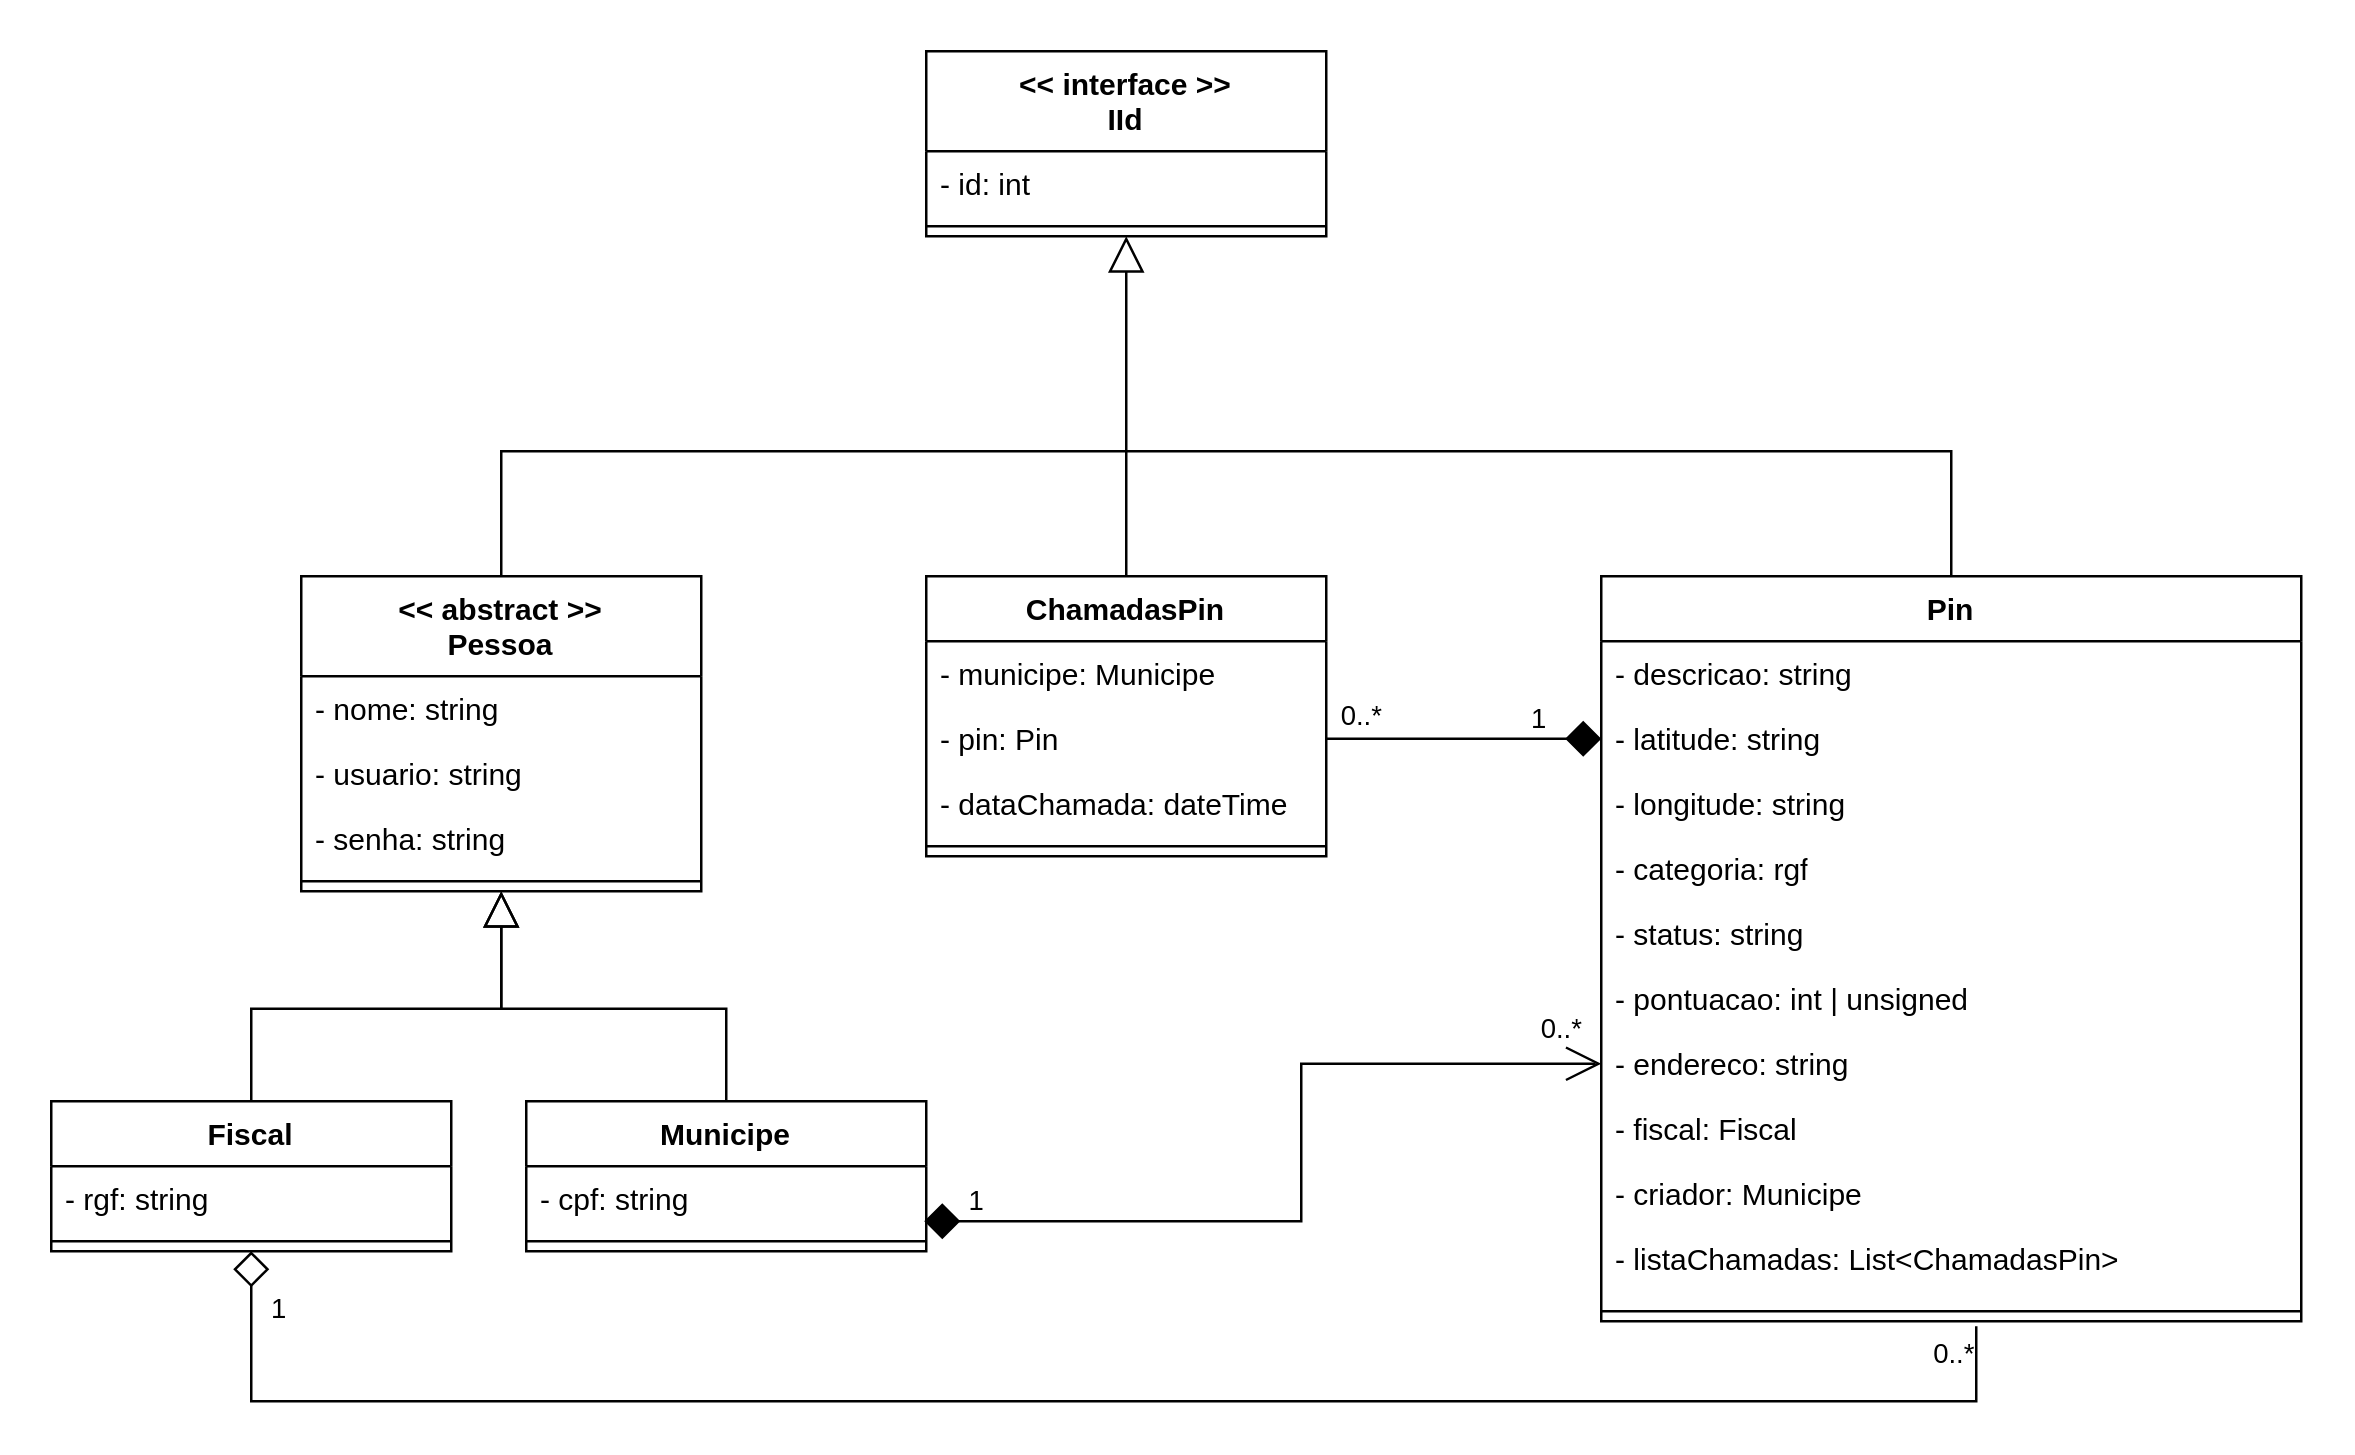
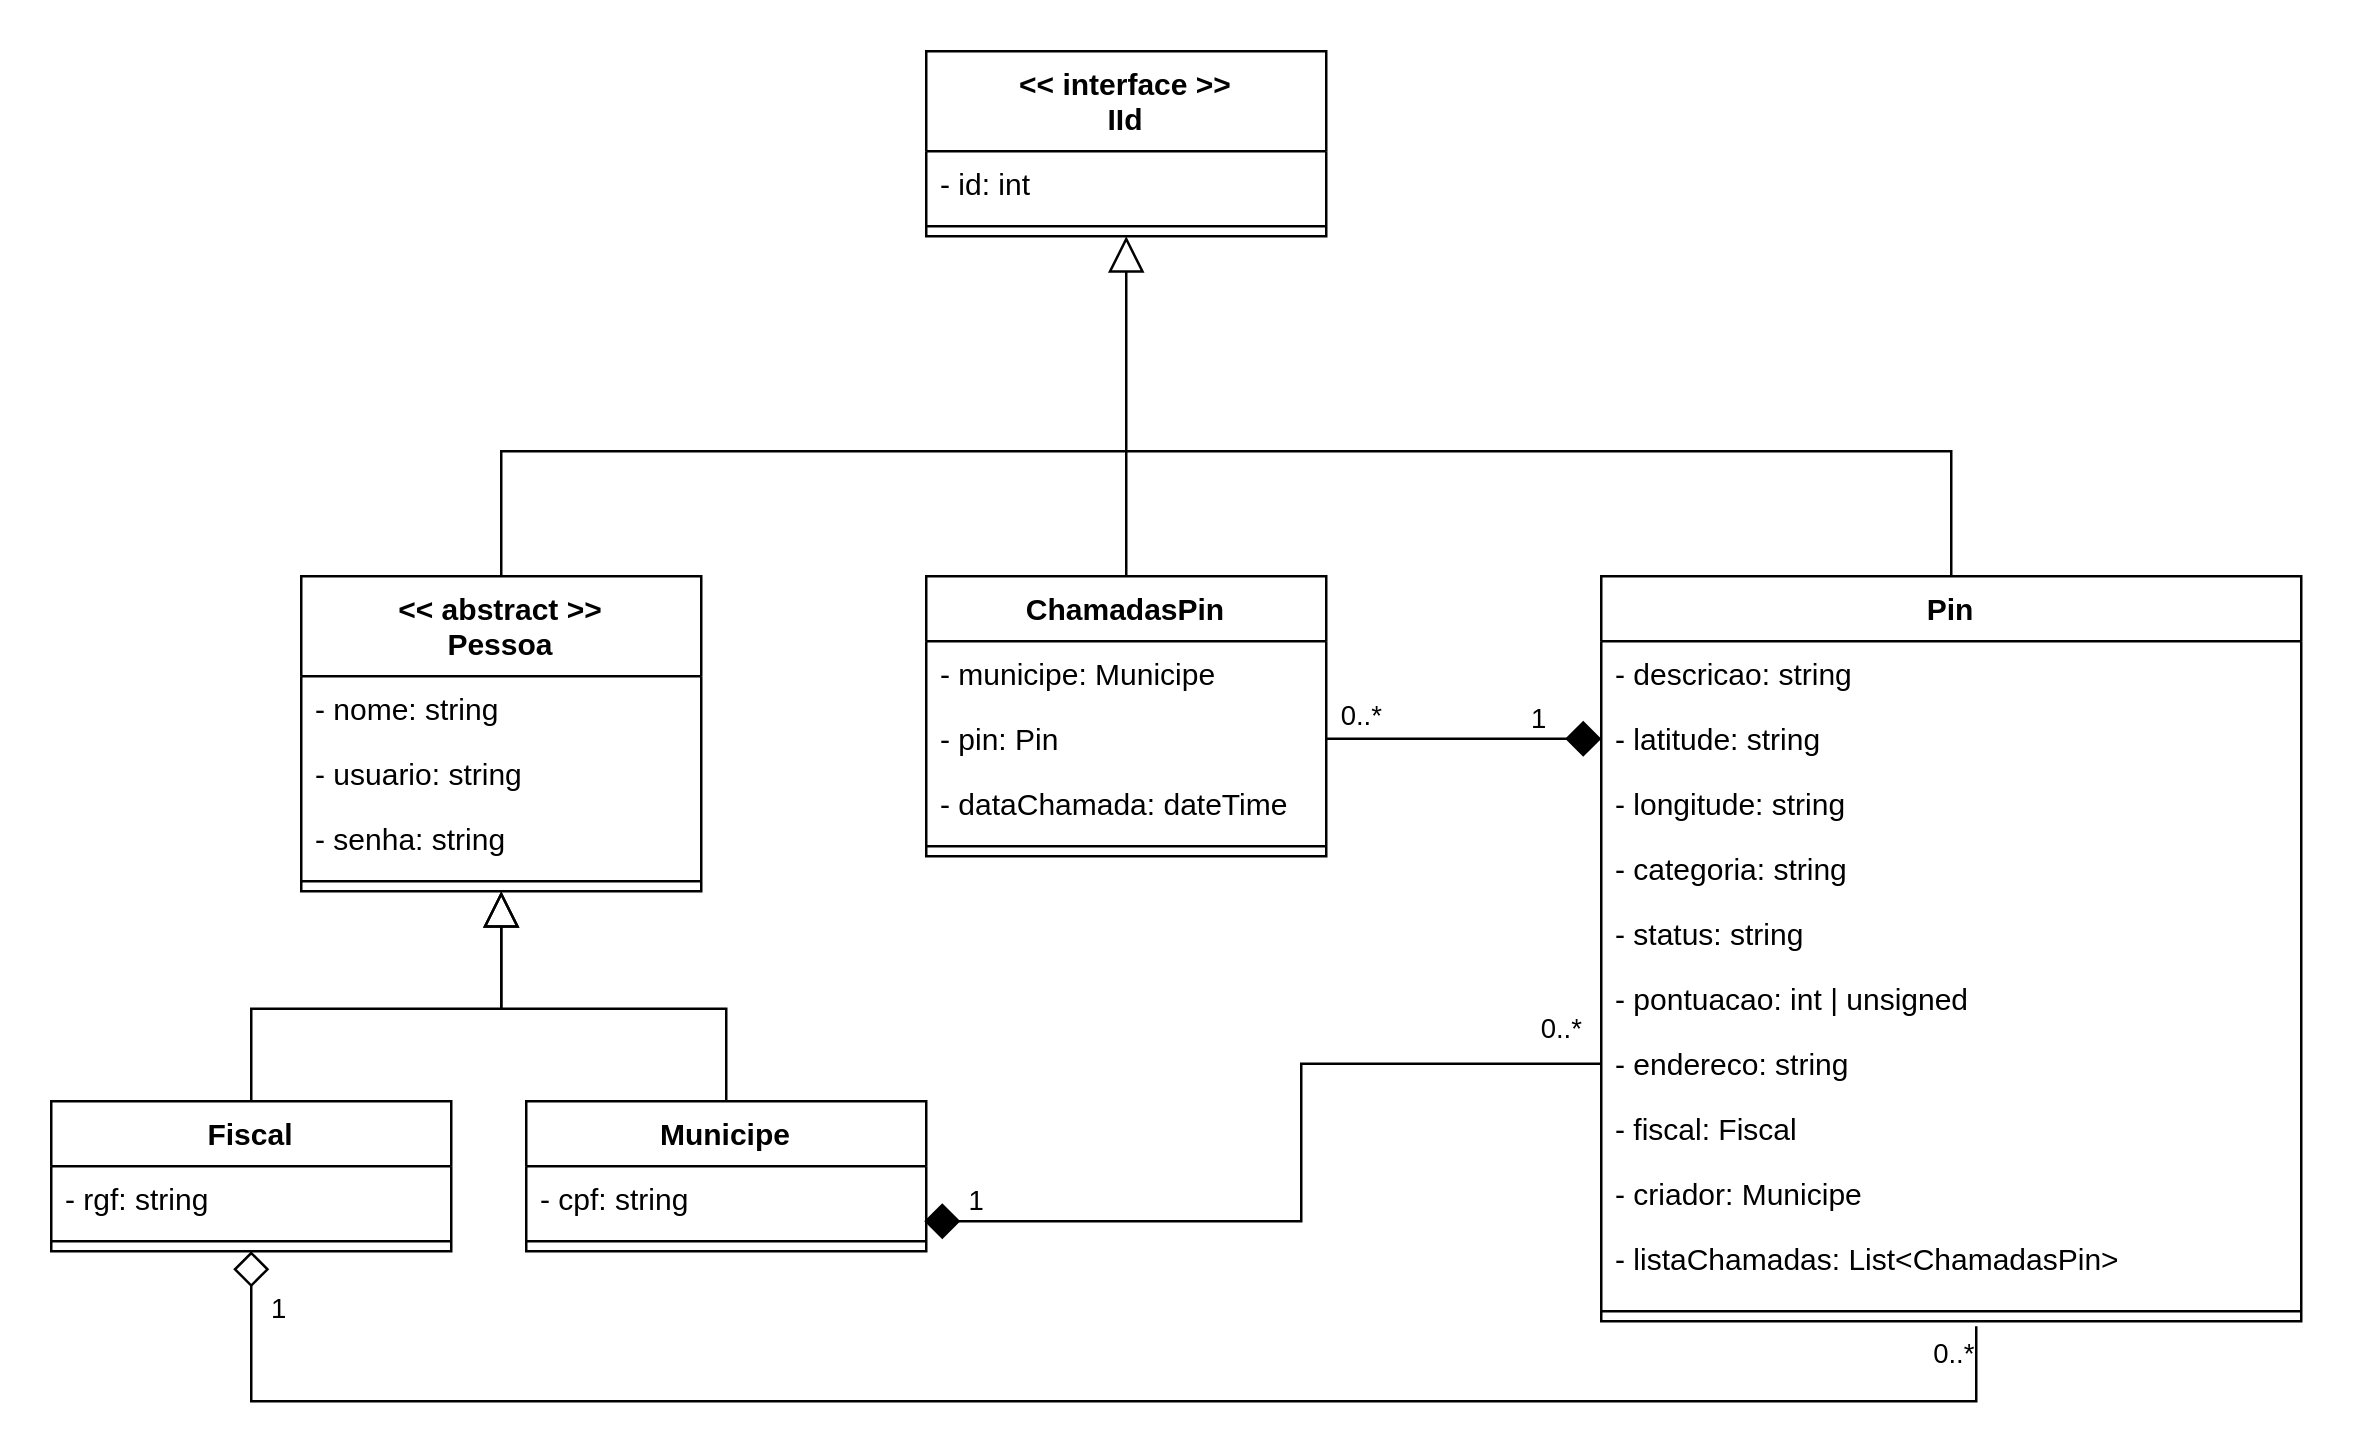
node "- categoria: rgf": label "- categoria: rgf" -> "- categoria: string"
edge "- endereco: string" -- "- cpf: string": arrowhead open -> none
